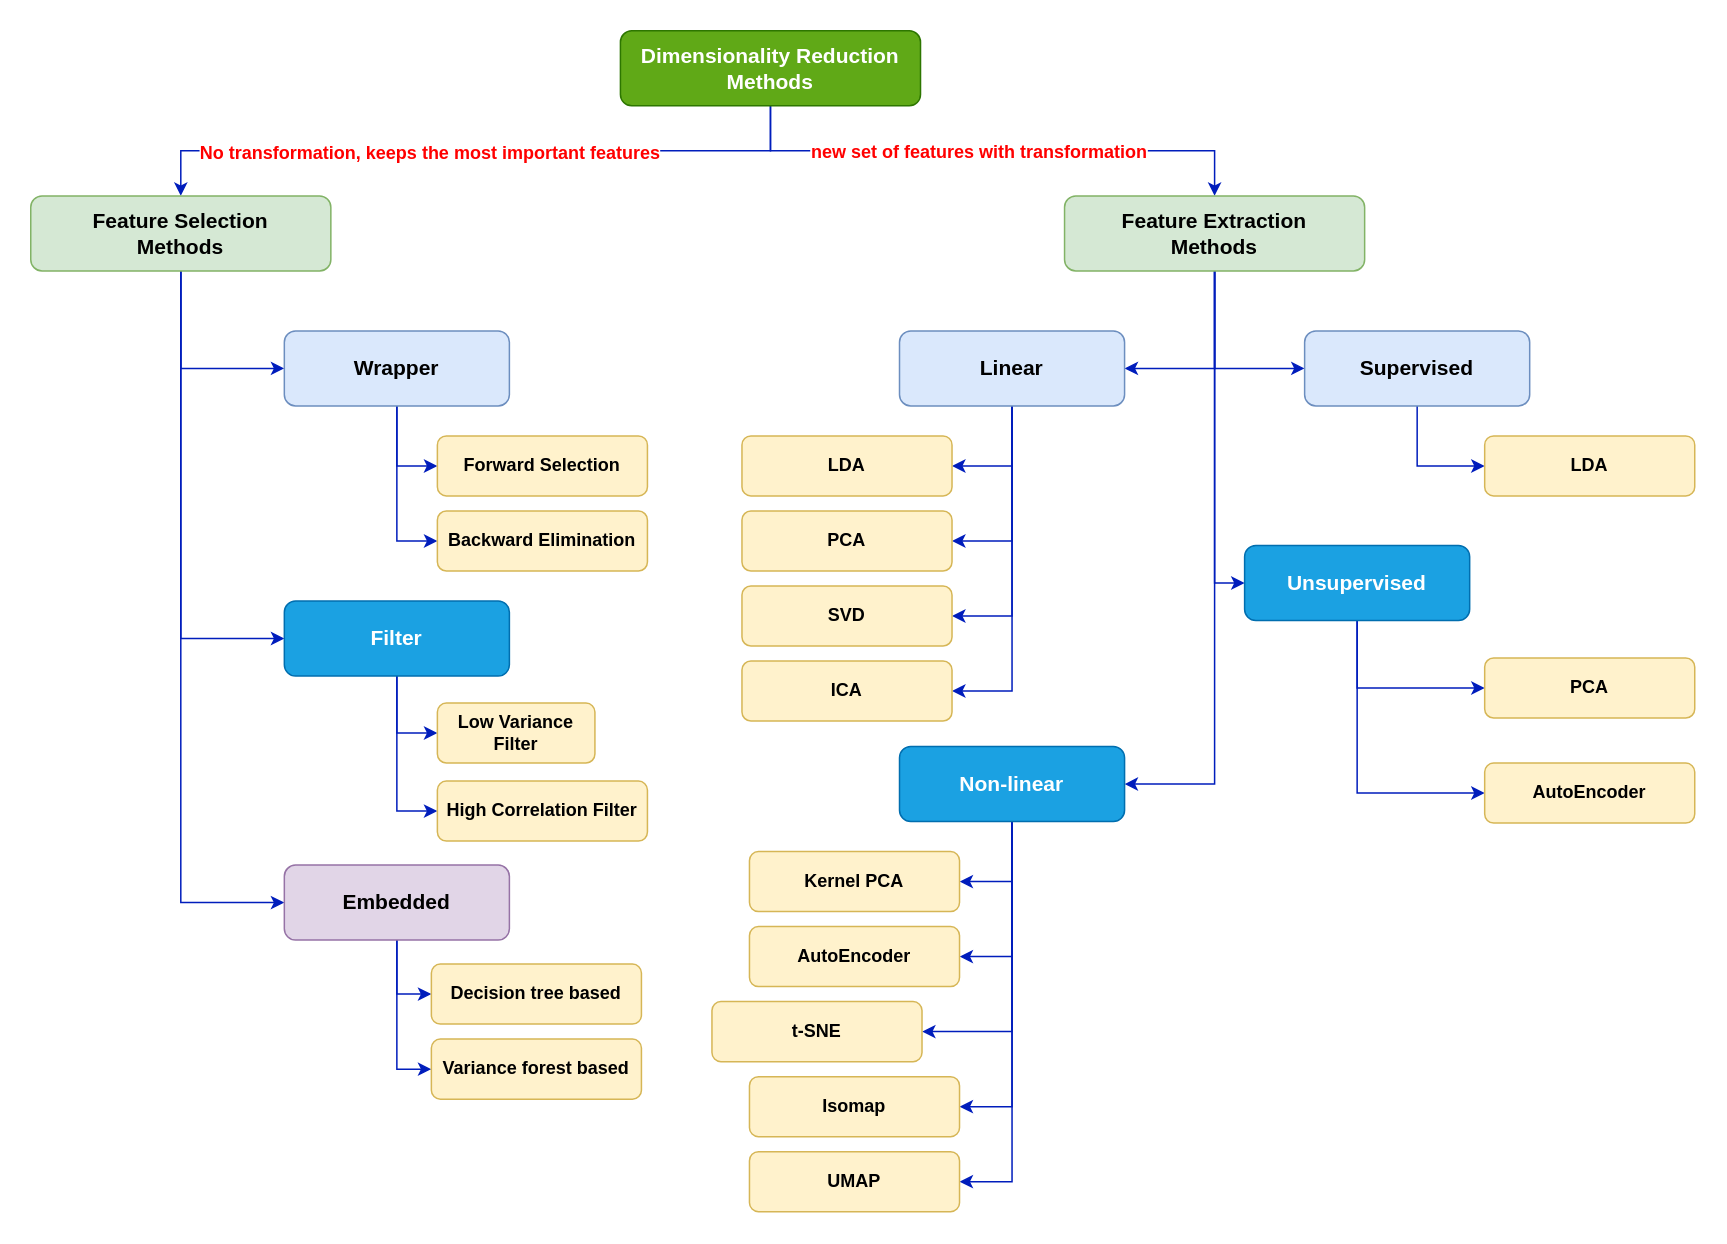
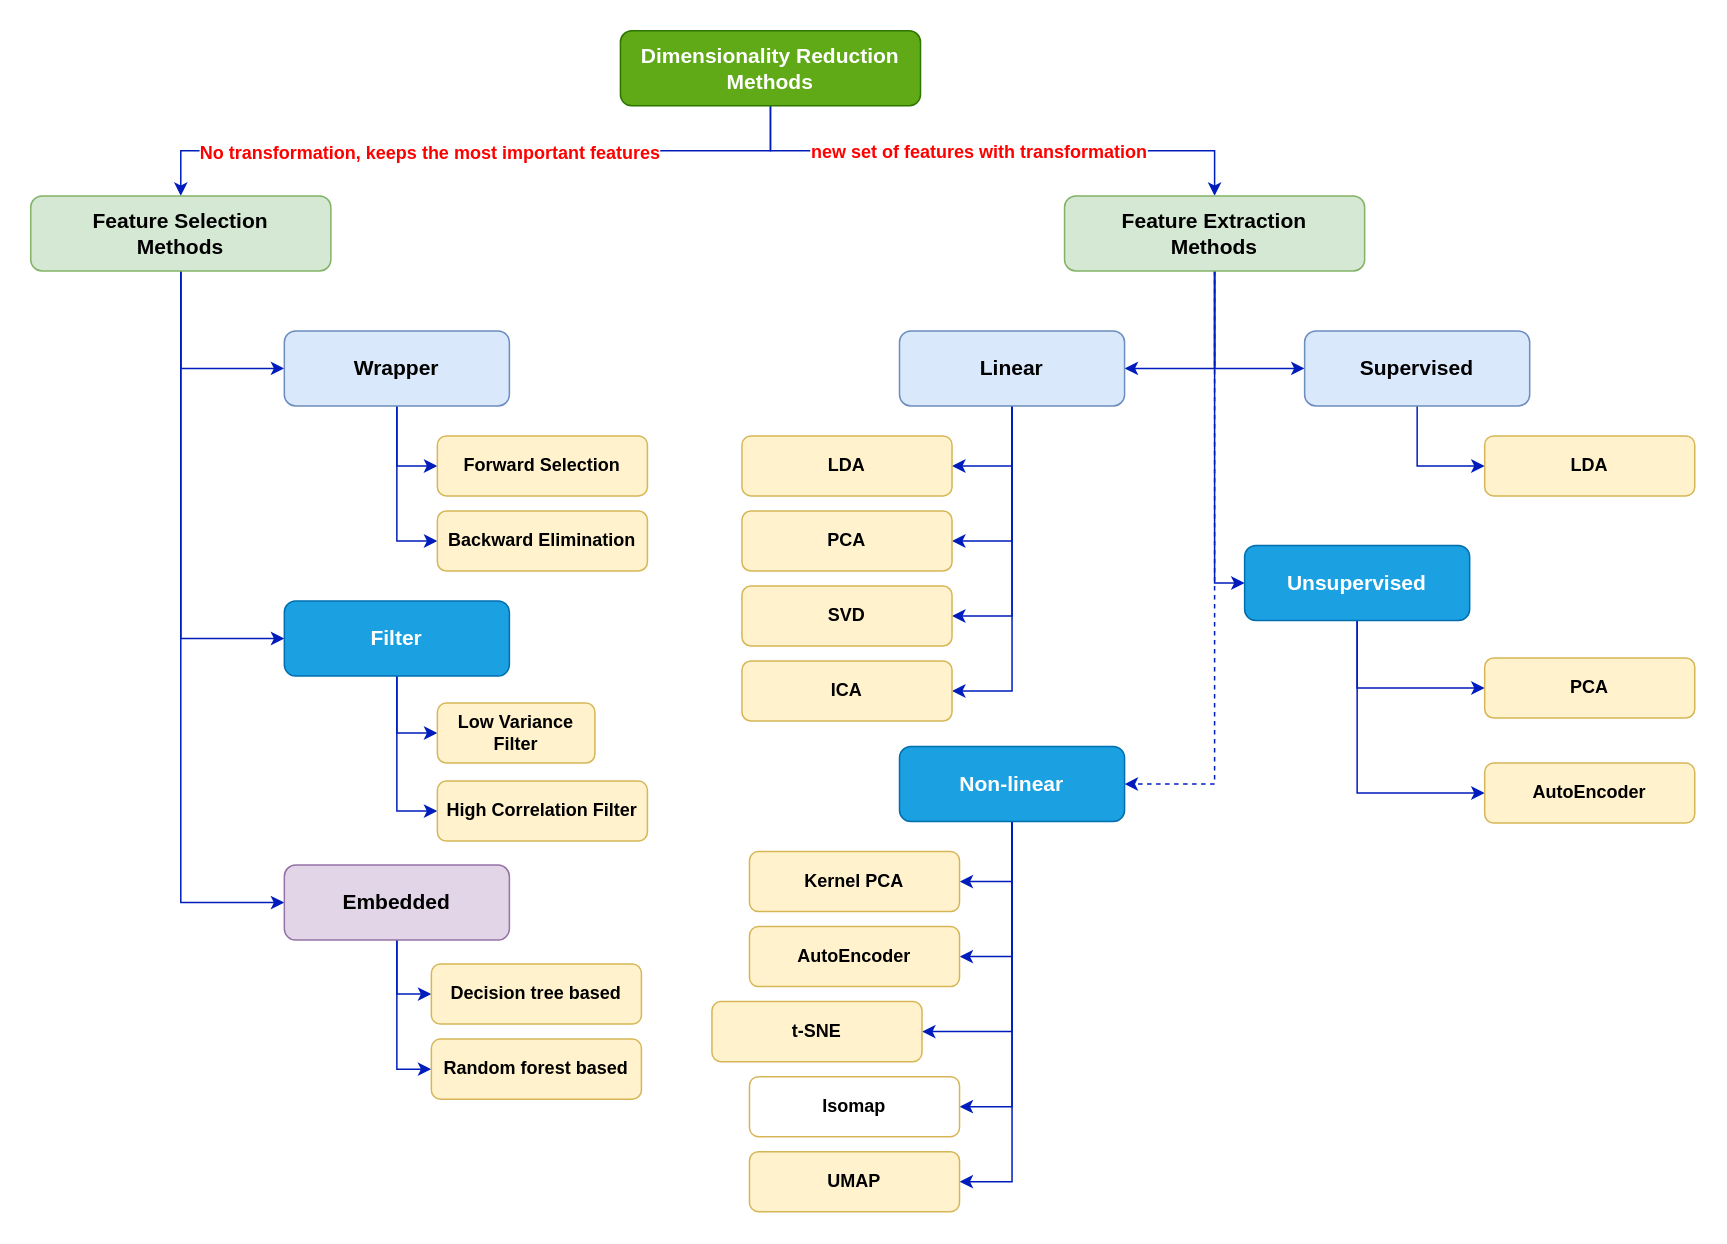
edge "Feature ExtractionMethods" -> "Non-linear": style solid -> dashed
node "Variance forest based": label "Variance forest based" -> "Random forest based"
node "Isomap": fillcolor #fff2cc -> #ffffff
